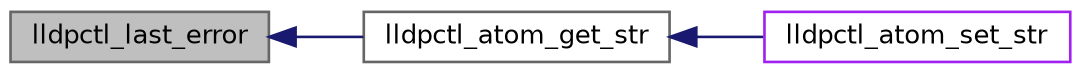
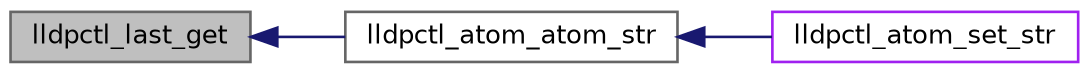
node "lldpctl_last_error": label "lldpctl_last_error" -> "lldpctl_last_get"
node "lldpctl_atom_get_str": label "lldpctl_atom_get_str" -> "lldpctl_atom_atom_str"
